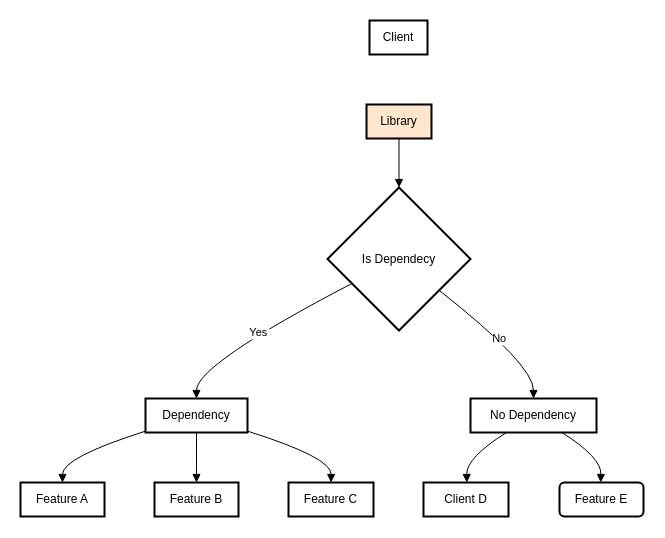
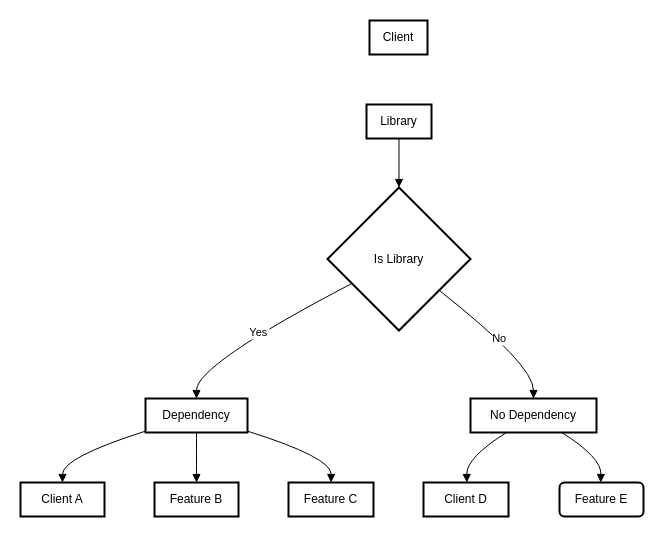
node "Library": fillcolor #ffe6cc -> #ffffff
node "Is Dependecy": label "Is Dependecy" -> "Is Library"
node "Feature A": label "Feature A" -> "Client A"
